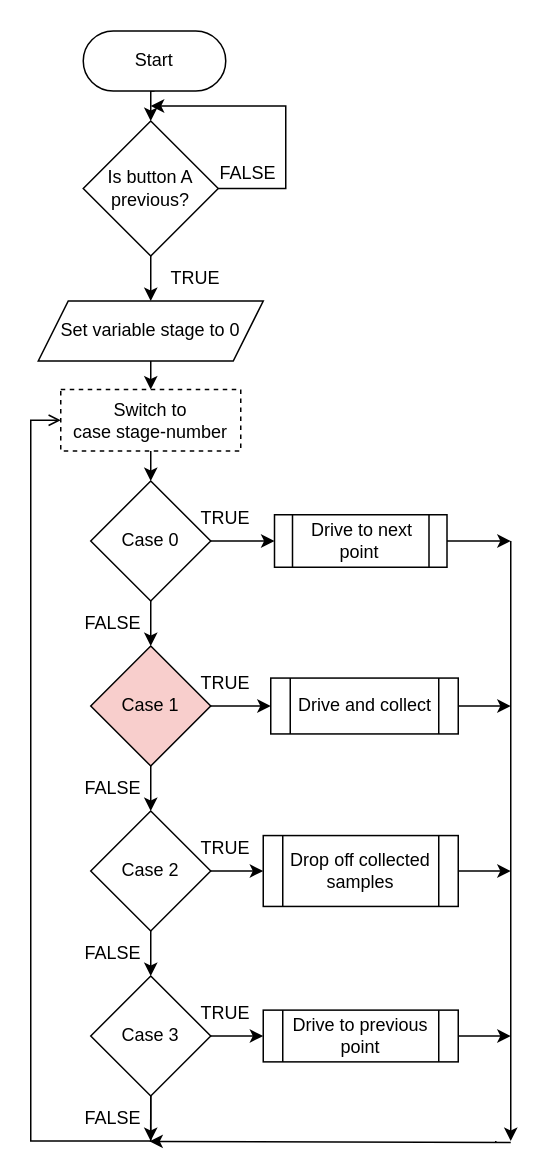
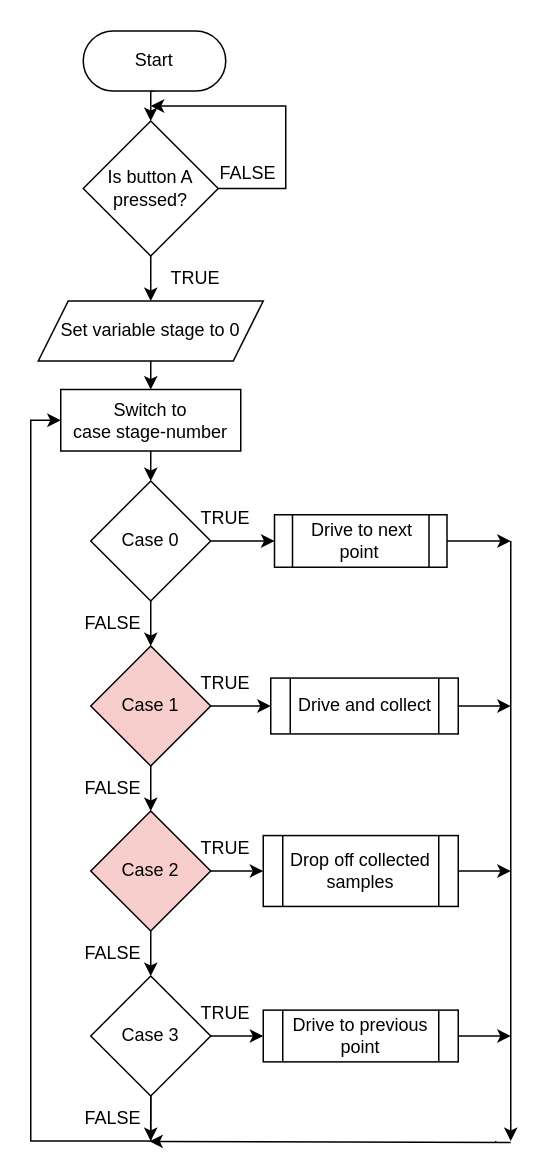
node "Is button A previous?": label "Is button A previous?" -> "Is button A pressed?"
edge "Case 3" -> "Switch to case stage-number": arrowhead open -> classic
node "Switch to case stage-number": style dashed -> solid
node "Case 2": fillcolor #ffffff -> #f8cecc
